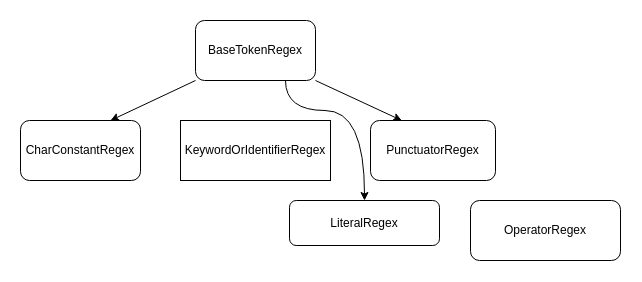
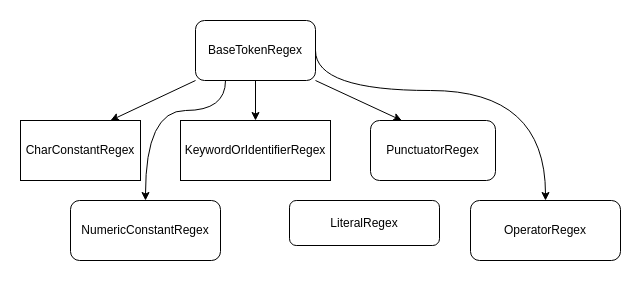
edge "BaseTokenRegex" -> "OperatorRegex": added
edge "BaseTokenRegex" -> "KeywordOrIdentifierRegex": added
edge "BaseTokenRegex" -> "NumericConstantRegex": added
edge "BaseTokenRegex" -> "LiteralRegex": removed
node "CharConstantRegex": shape rounded rectangle -> rectangle
node "NumericConstantRegex": added
